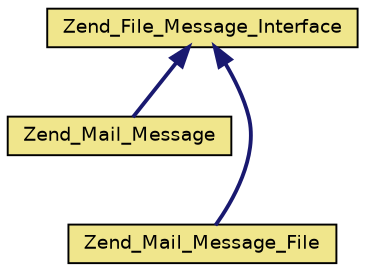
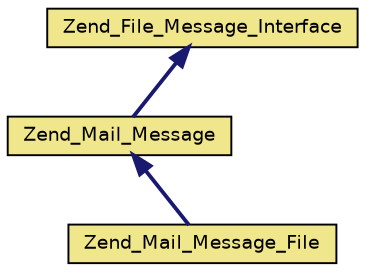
edge "Zend_Mail_Message_File" -> "Zend_File_Message_Interface": now "Zend_Mail_Message_File" -> "Zend_Mail_Message"
